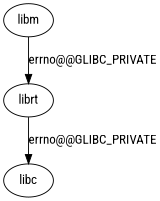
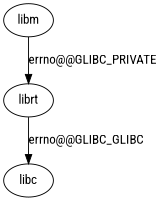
edge "librt" -> "libc": label "errno@@GLIBC_PRIVATE" -> "errno@@GLIBC_GLIBC"
